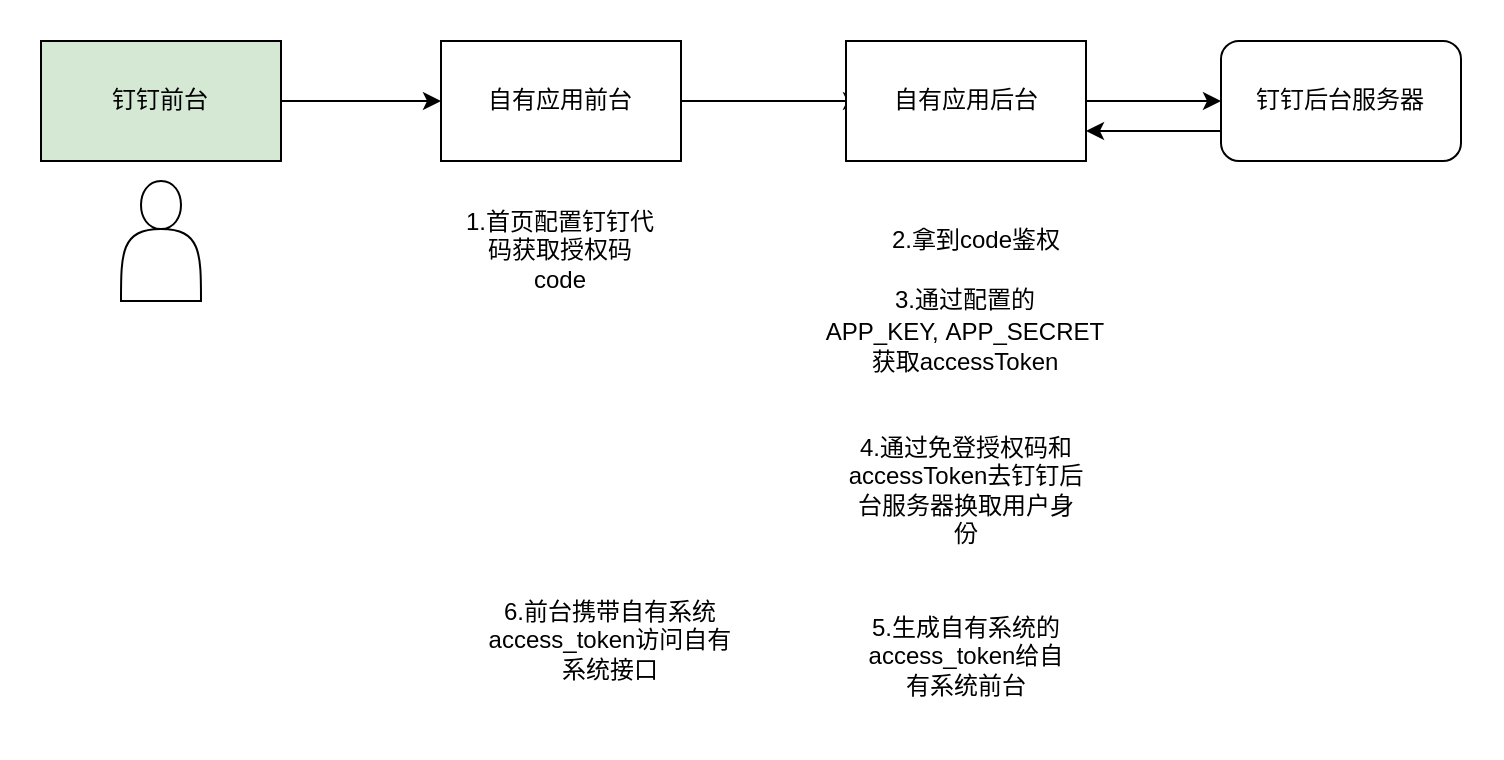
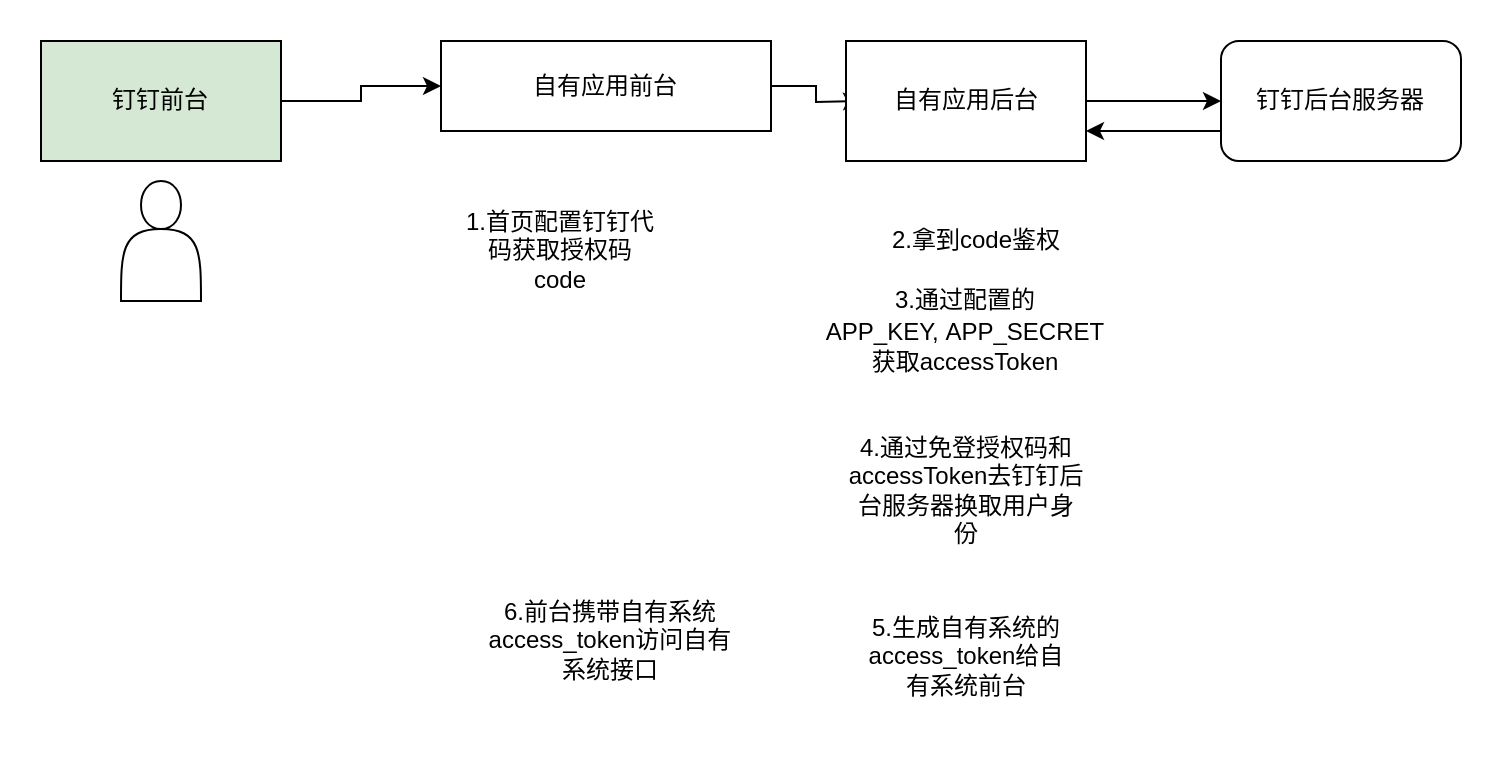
node "自有应用前台": size 240x120 -> 330x90
